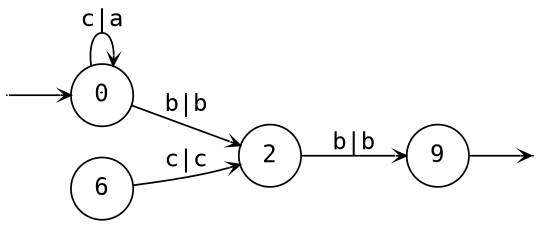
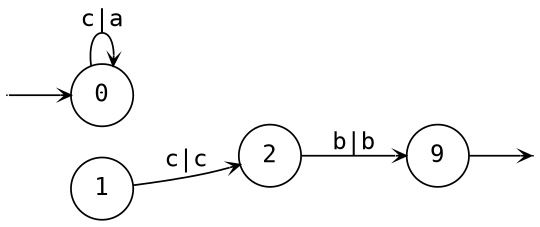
edge "0" -> "2": removed, label "b|b"
node "6": label "6" -> "1"
